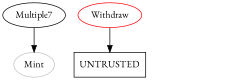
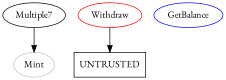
node "GetBalance": added
